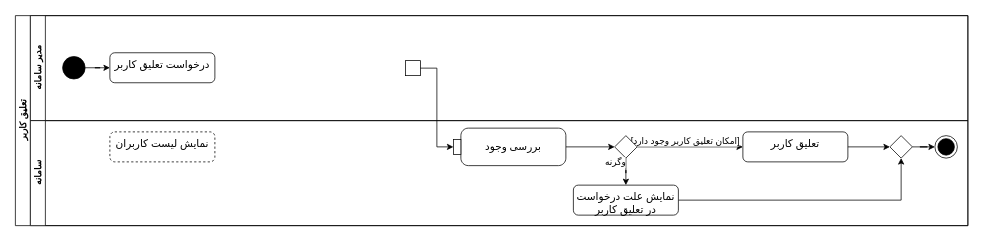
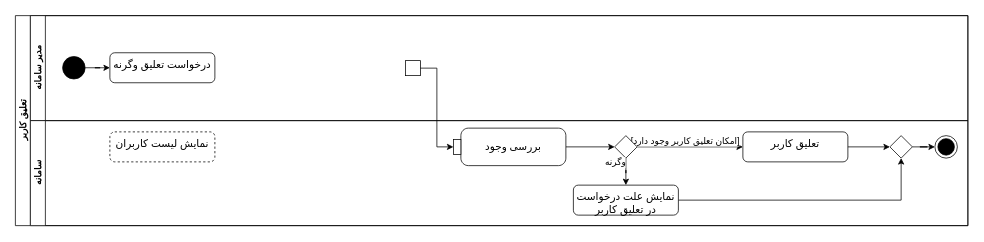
node "درخواست تعلیق کاربر": label "درخواست تعلیق کاربر" -> "درخواست تعلیق وگرنه"
